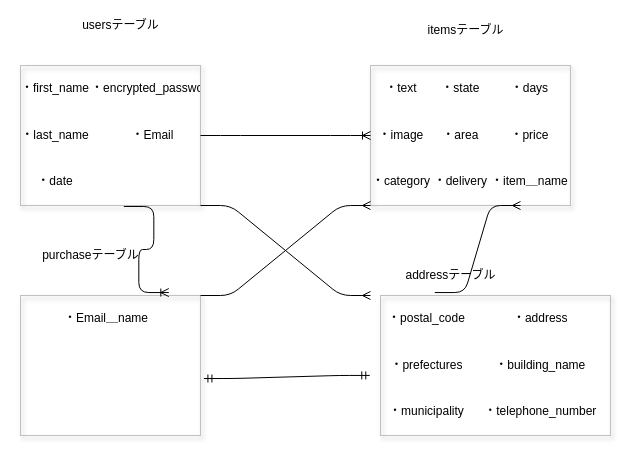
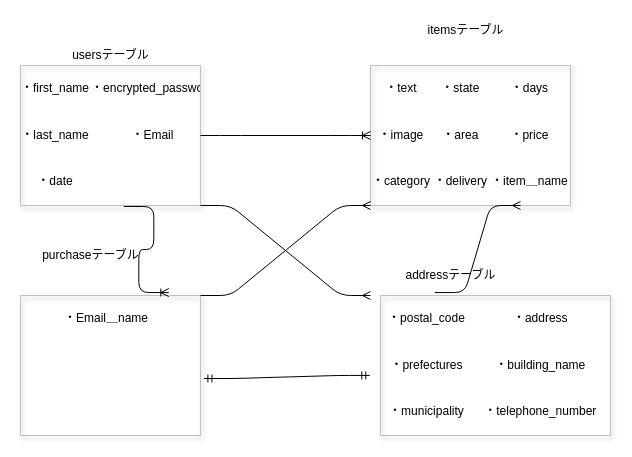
node "usersテーブル": moved (121, 26) -> (111, 56)
